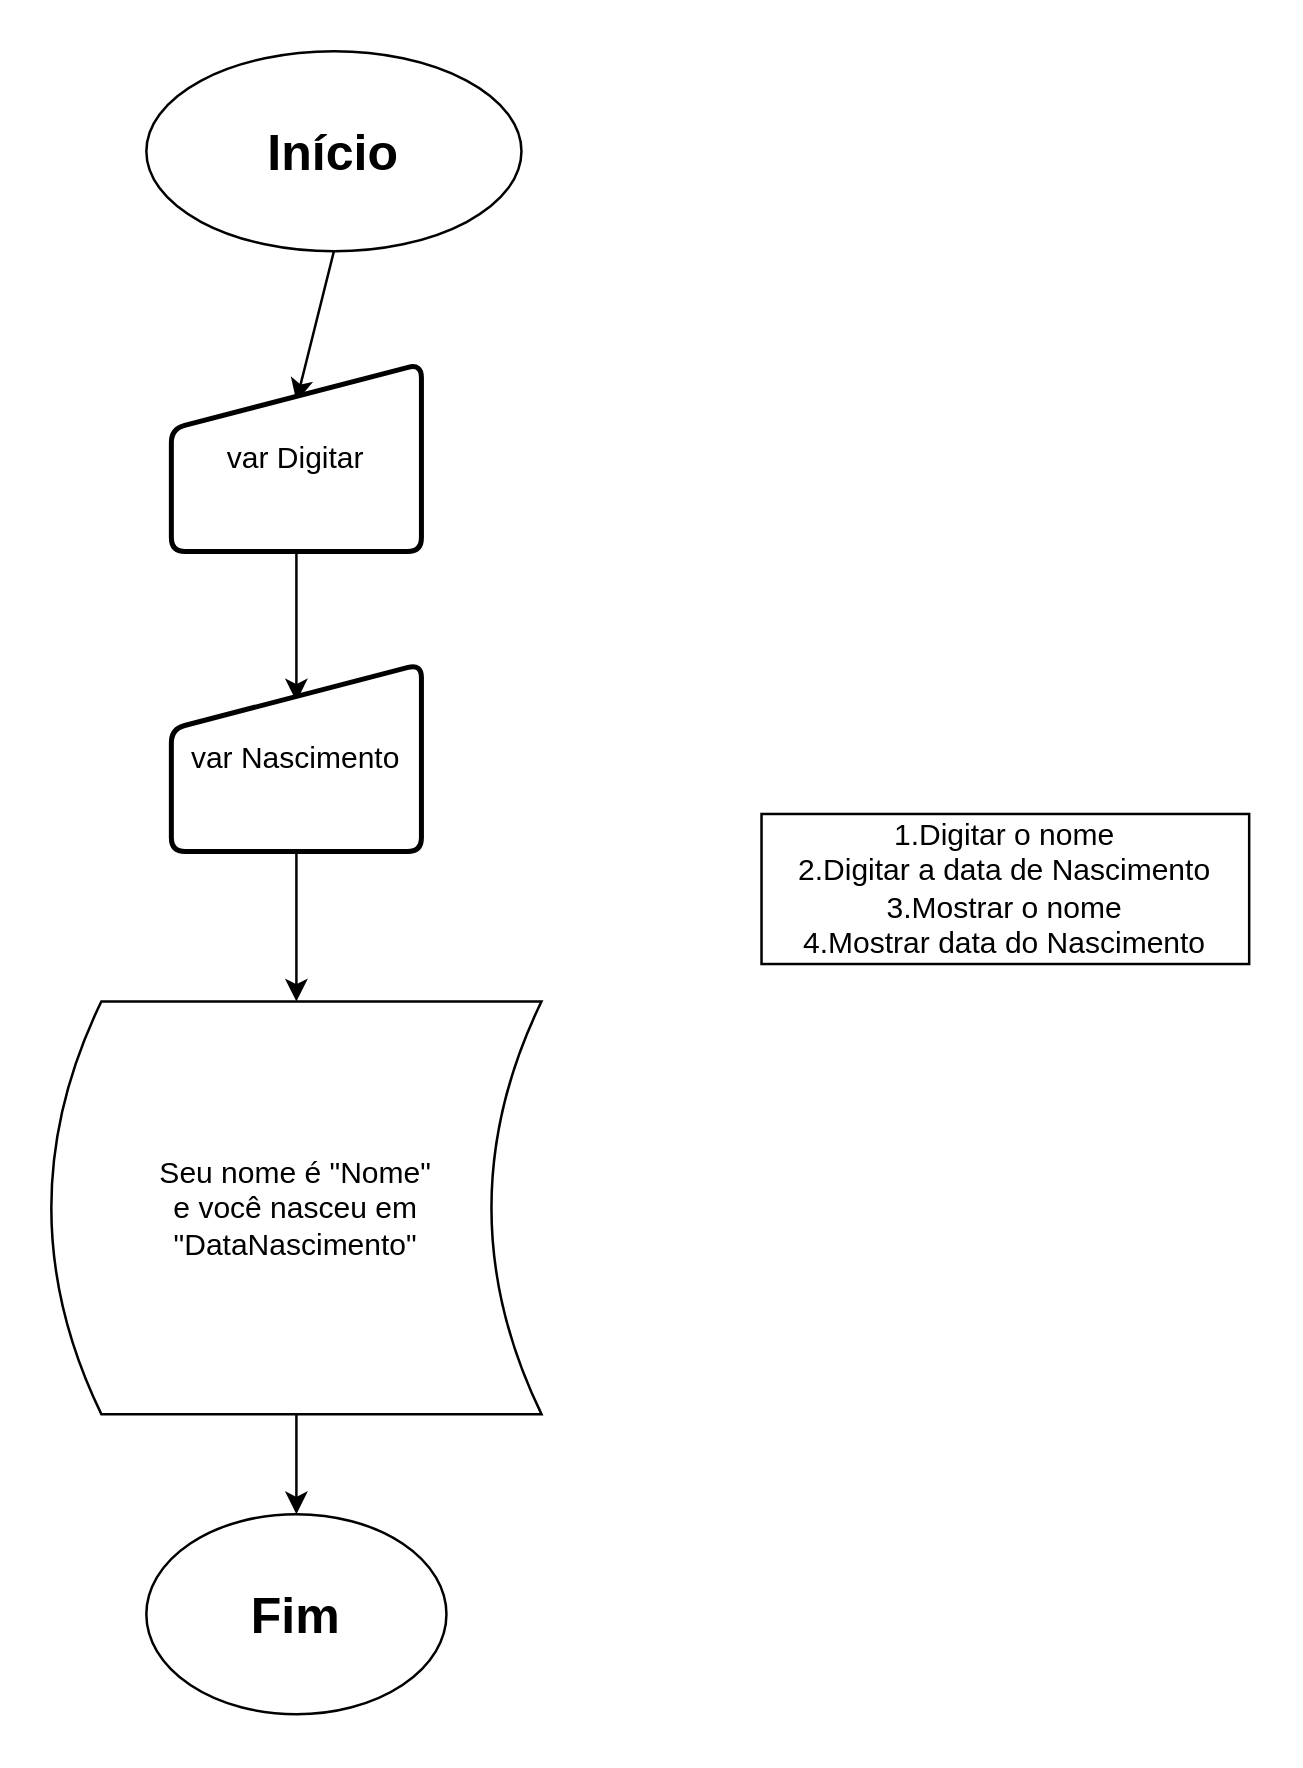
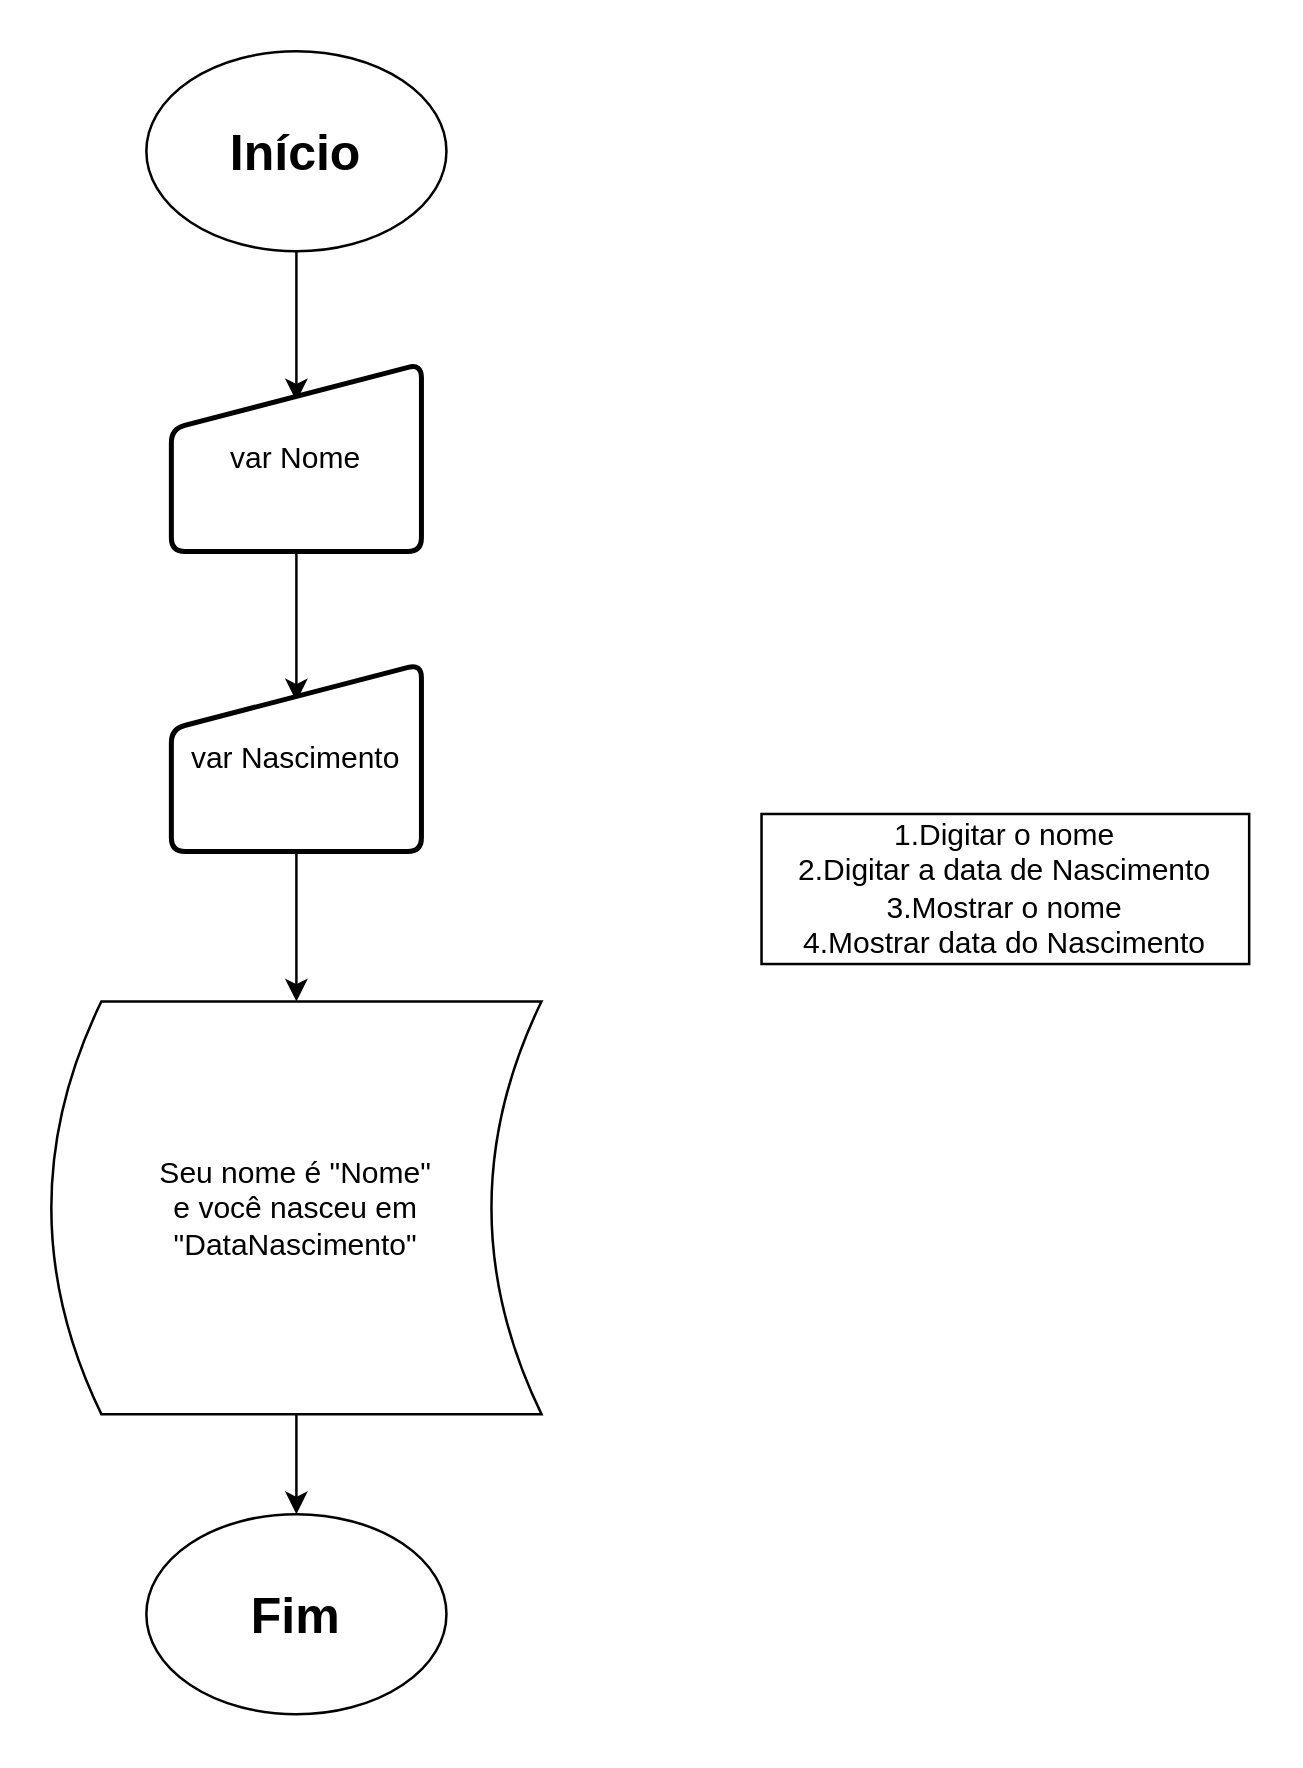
node "Início": size 375x200 -> 300x200
node "var Digitar": label "var Digitar" -> "var Nome"
